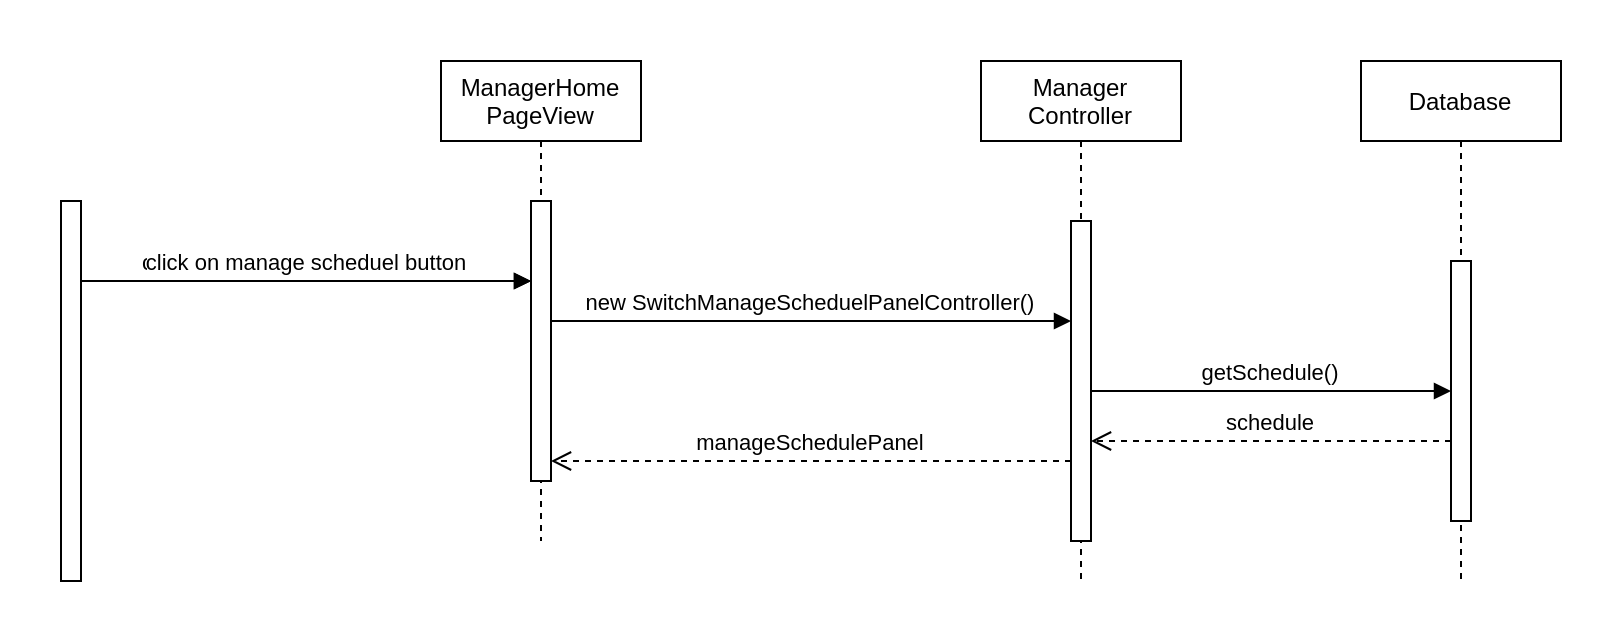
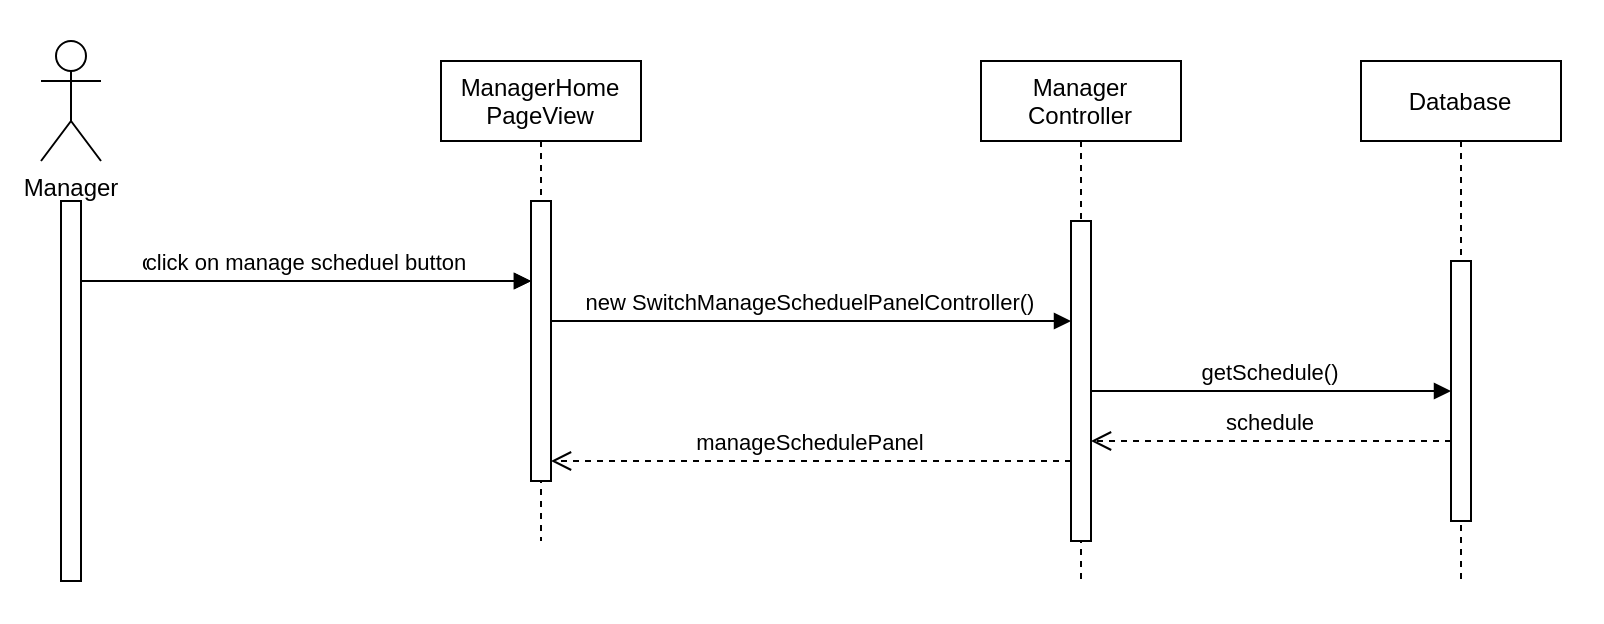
node "Manager": added
